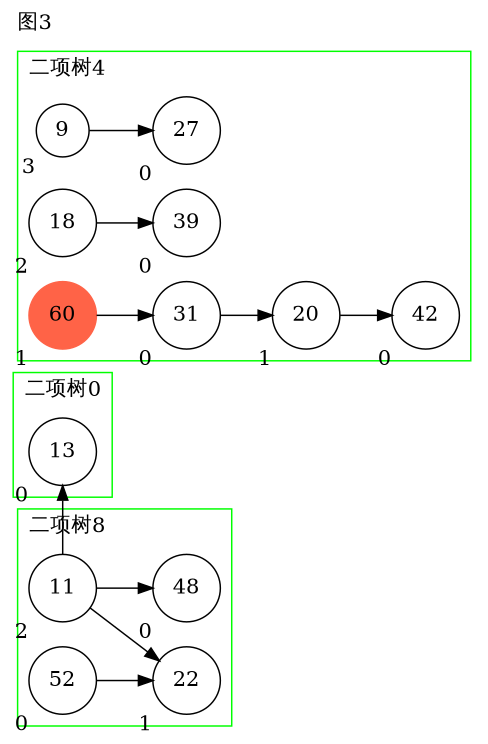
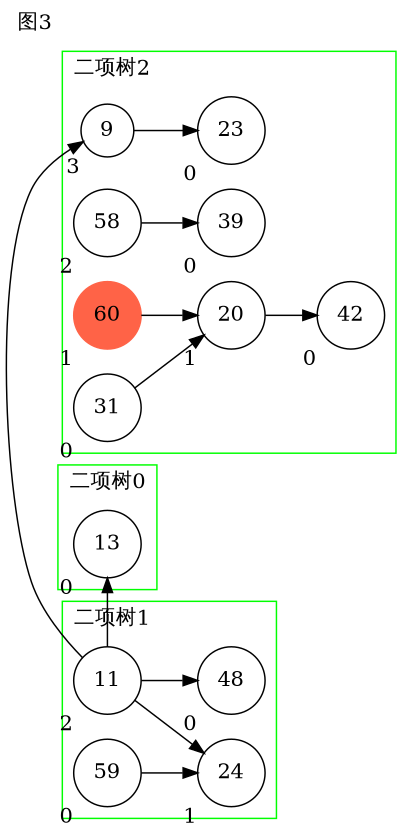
cluster "二项树4": label "二项树4" -> "二项树2"
node "27 0": label "27 0" -> "23 0"
node "18 2": label "18 2" -> "58 2"
edge "60 1" -> "31 0": now "60 1" -> "20 1"
edge "11 2" -> "9 3": added
cluster "二项树8": label "二项树8" -> "二项树1"
node "52 0": label "52 0" -> "59 0"
node "22 1": label "22 1" -> "24 1"
